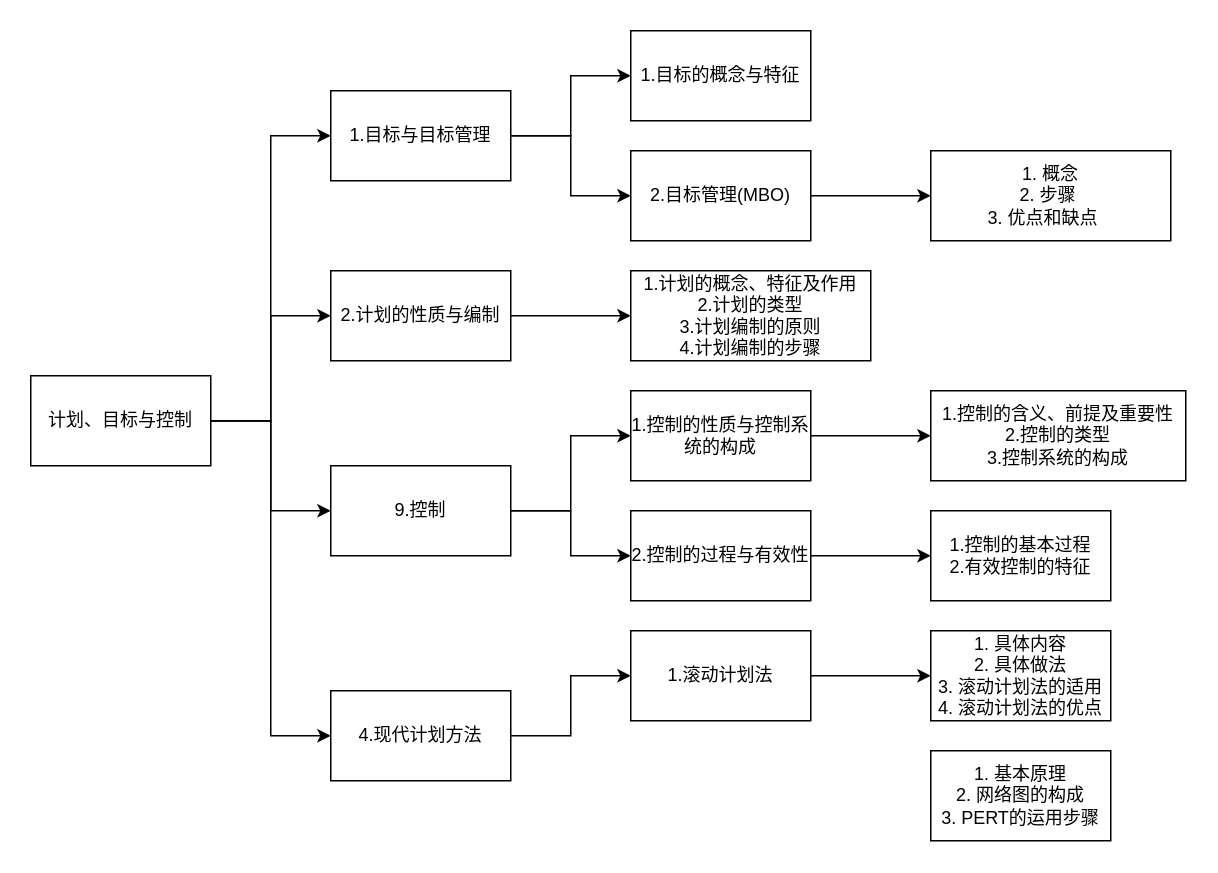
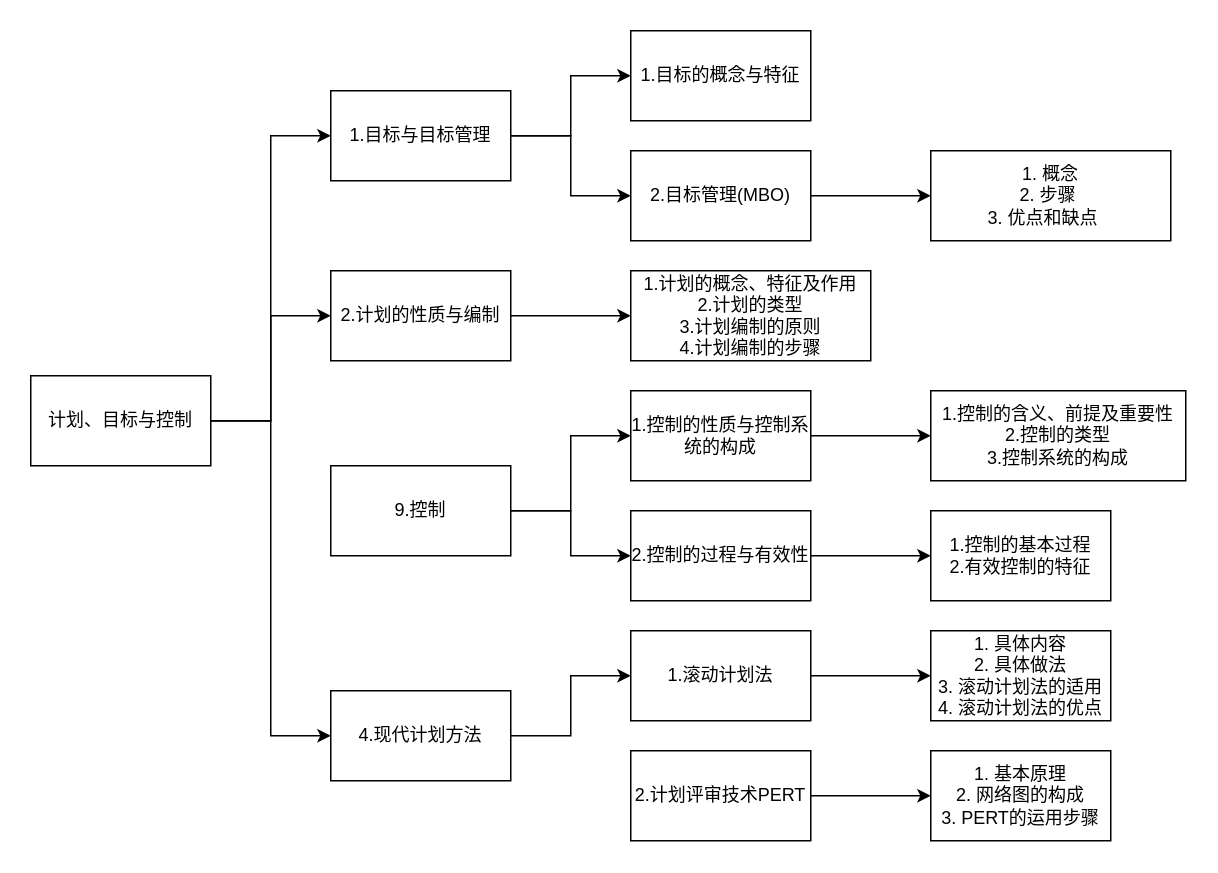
edge "计划、目标与控制" -> "9.控制": removed
node "2.计划评审技术PERT": added
edge "2.计划评审技术PERT" -> "1. 基本原理 2. 网络图的构成 3. PERT的运用步骤": added
